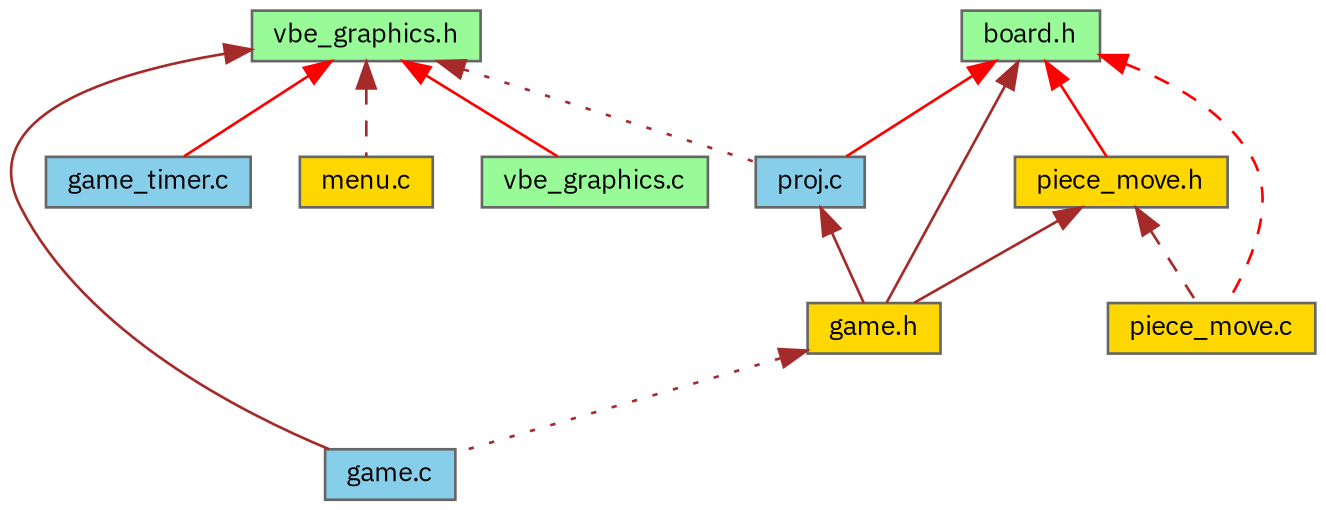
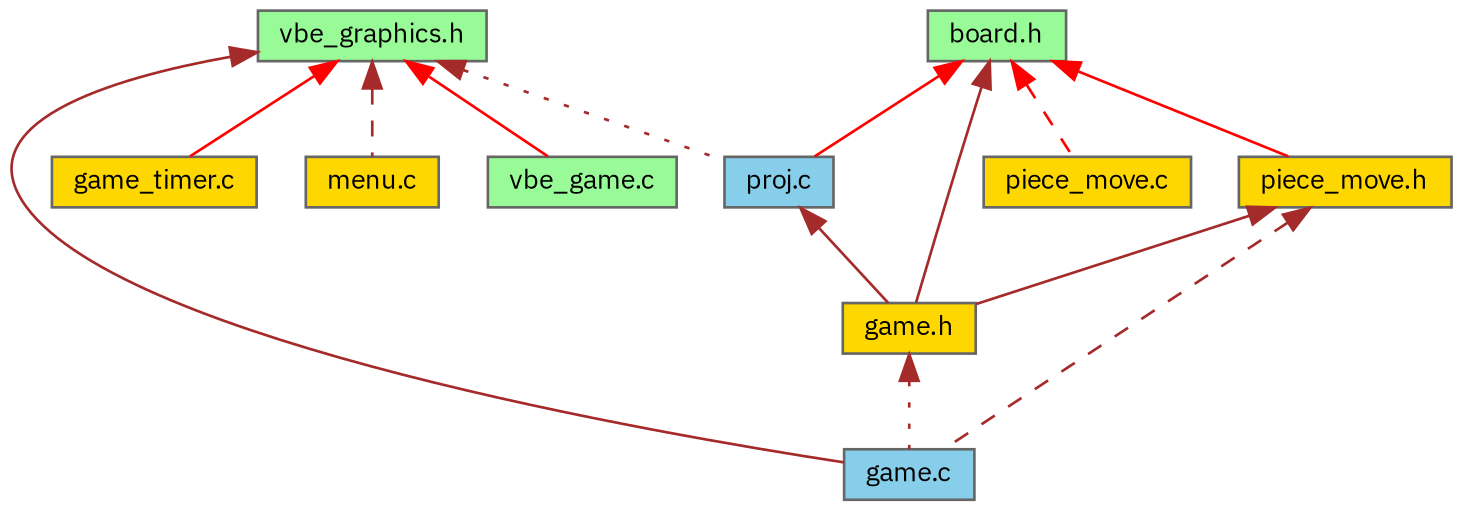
node "game_timer.c": fillcolor skyblue -> gold
node "vbe_graphics.c": label "vbe_graphics.c" -> "vbe_game.c"
edge "piece_move.c" -> "piece_move.h": now "game.c" -> "piece_move.h"
